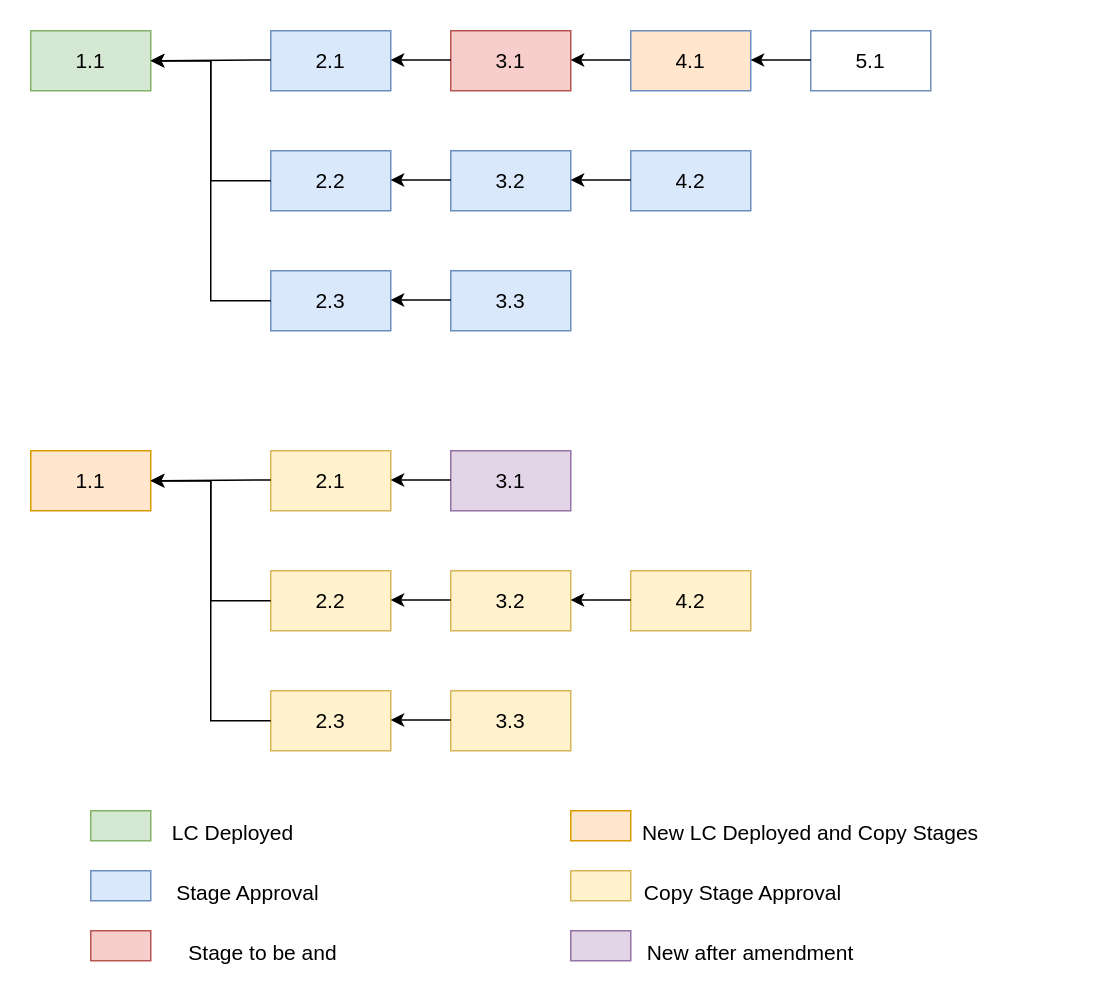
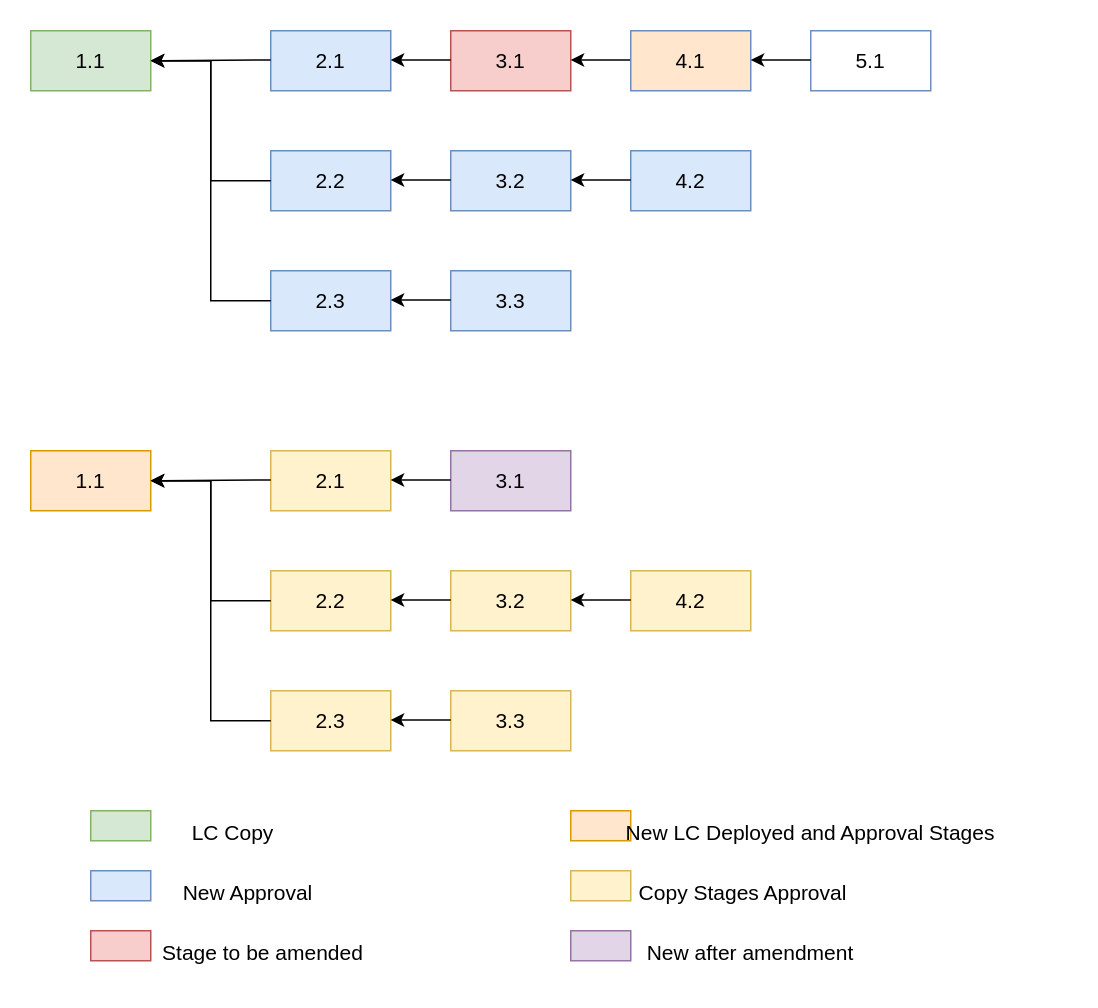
node "LC Deployed": label "LC Deployed" -> "LC Copy"
node "New LC Deployed and Copy Stages": label "New LC Deployed and Copy Stages" -> "New LC Deployed and Approval Stages"
node "Stage Approval": label "Stage Approval" -> "New Approval"
node "Copy Stage Approval": label "Copy Stage Approval" -> "Copy Stages Approval"
node "Stage to be and": label "Stage to be and" -> "Stage to be amended"
